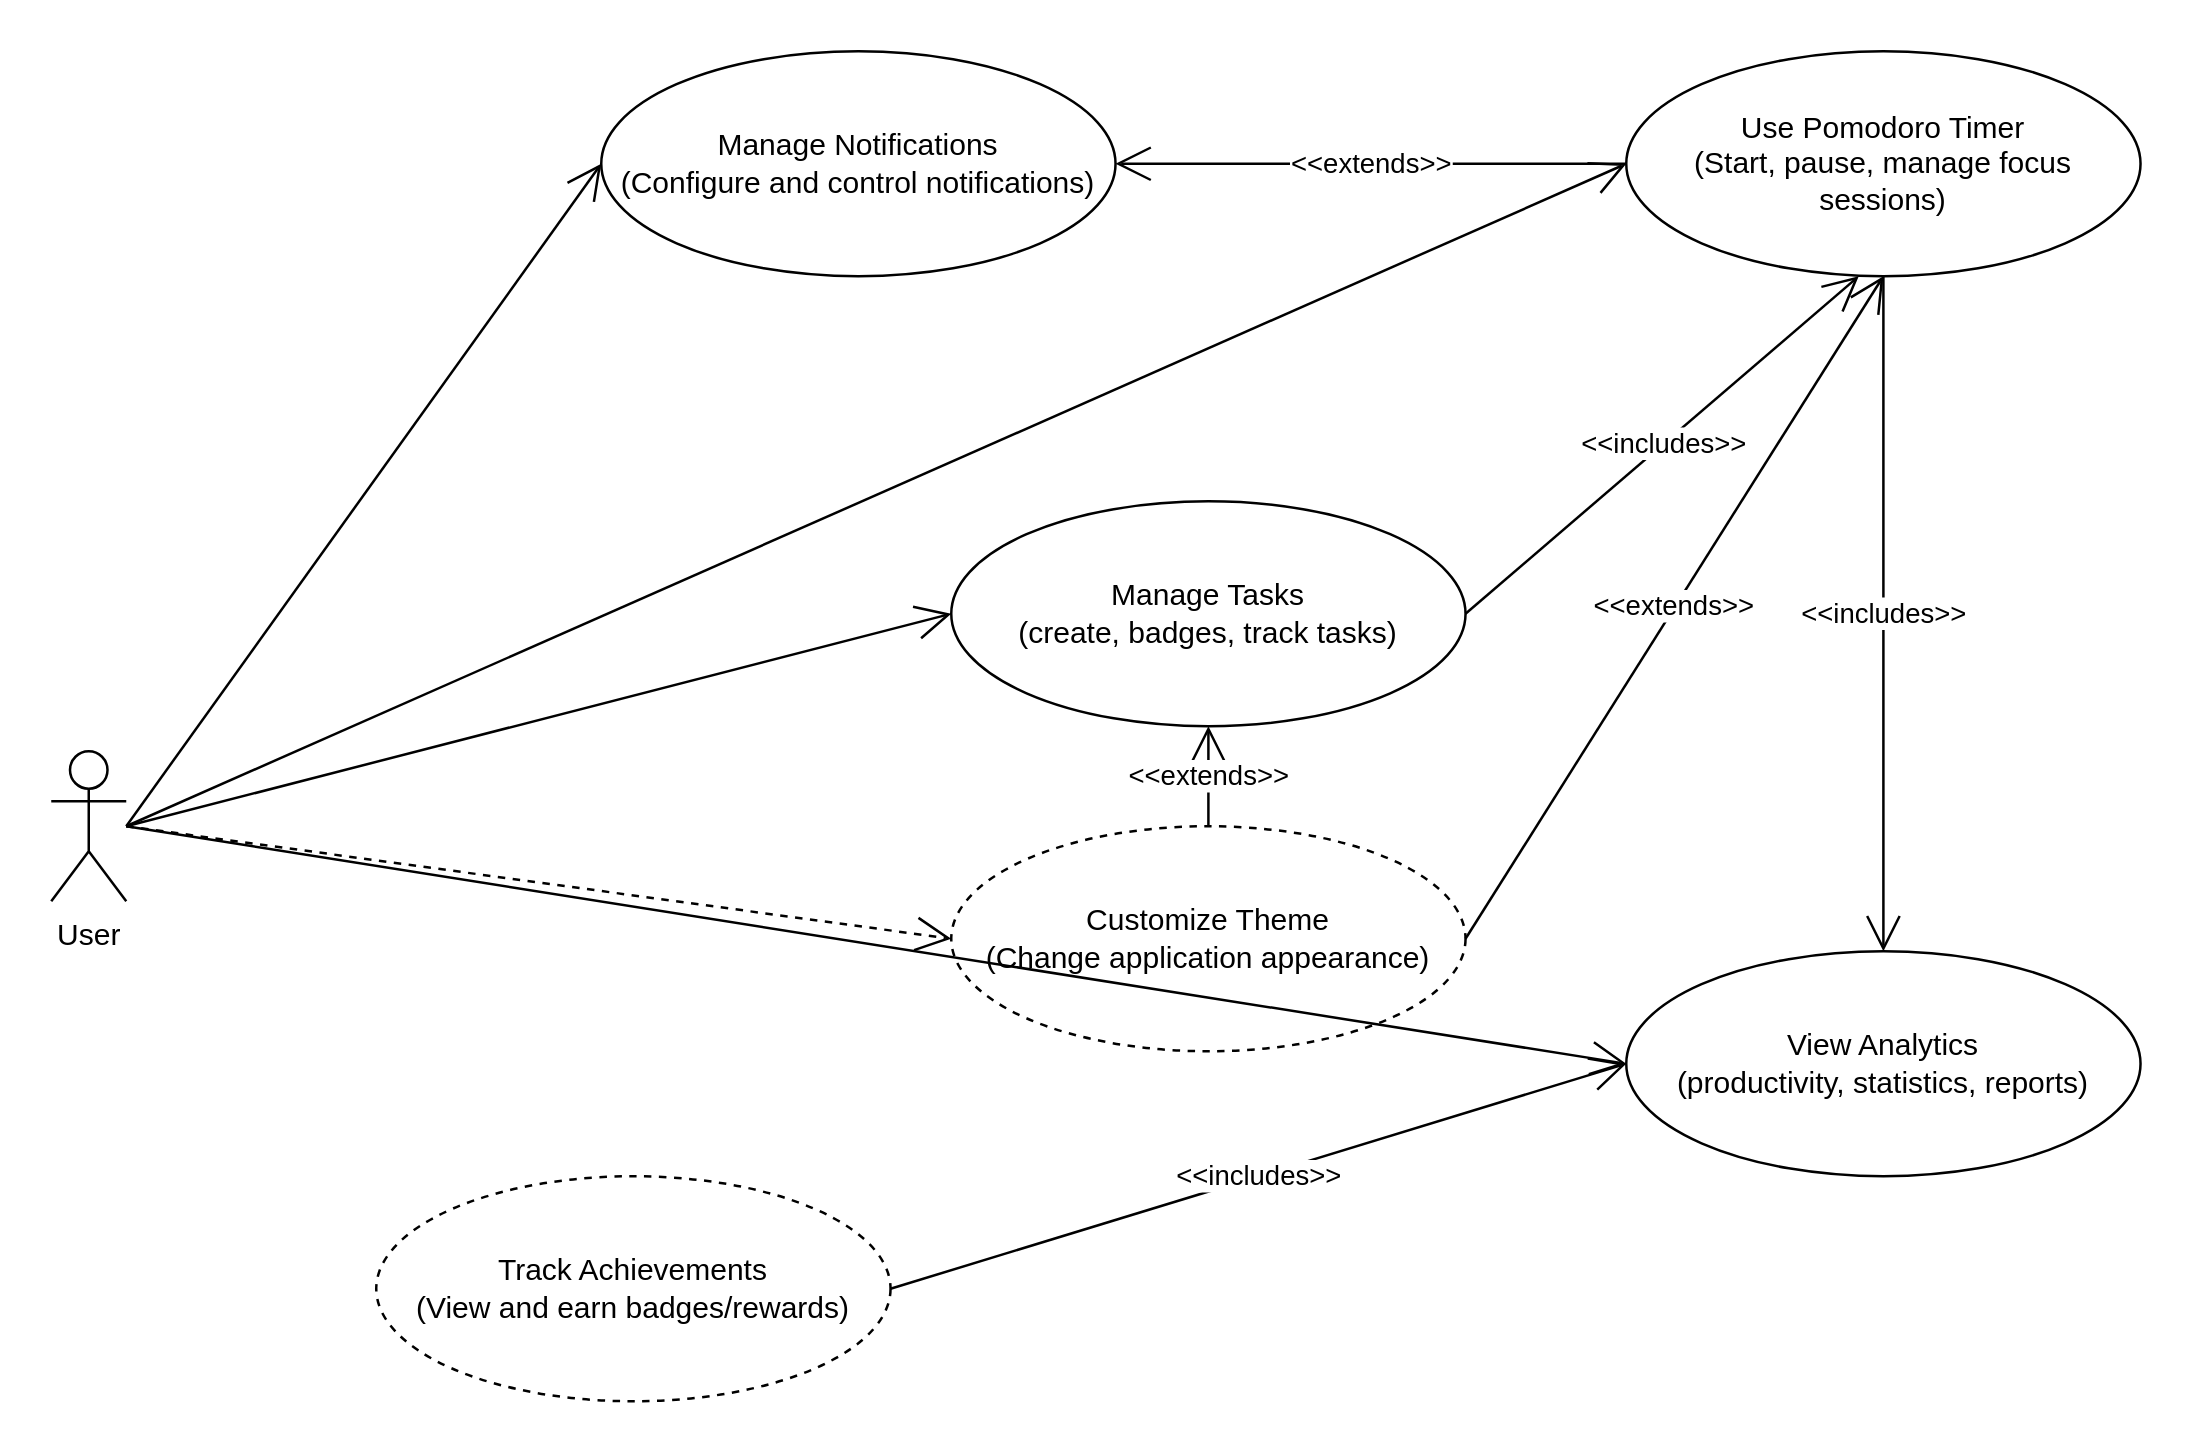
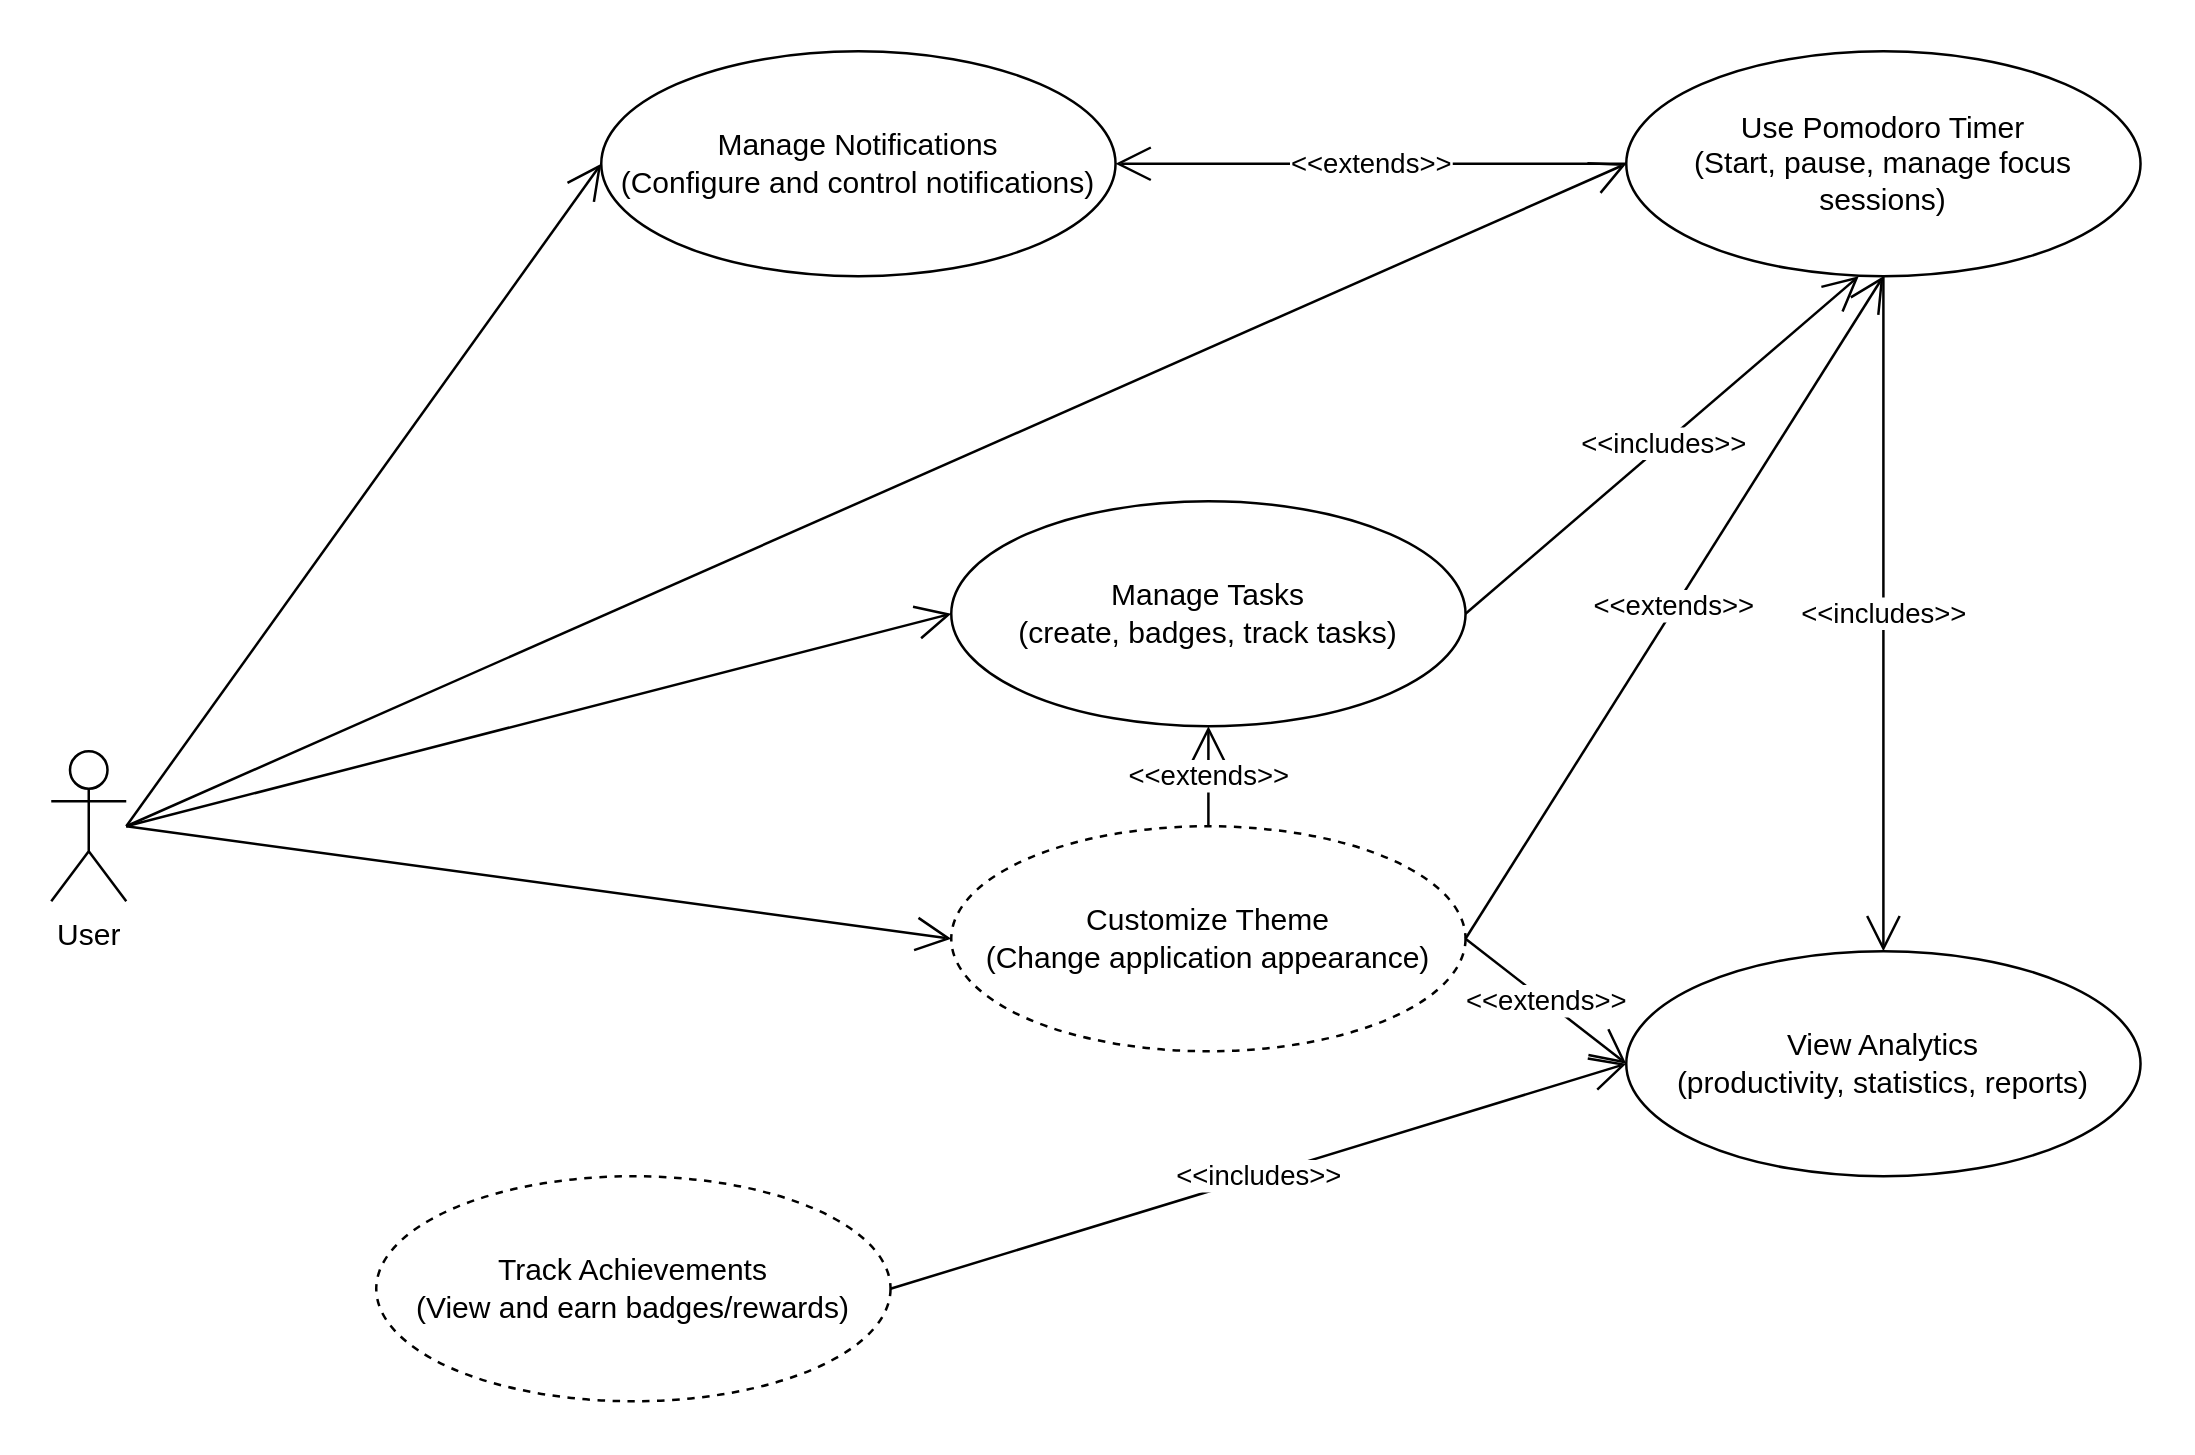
edge "User" -> "Customize Theme (Change application appearance)": style dashed -> solid
edge "User" -> "View Analytics (productivity, statistics, reports)": removed
edge "Customize Theme (Change application appearance)" -> "View Analytics (productivity, statistics, reports)": added, label "<<extends>>"
